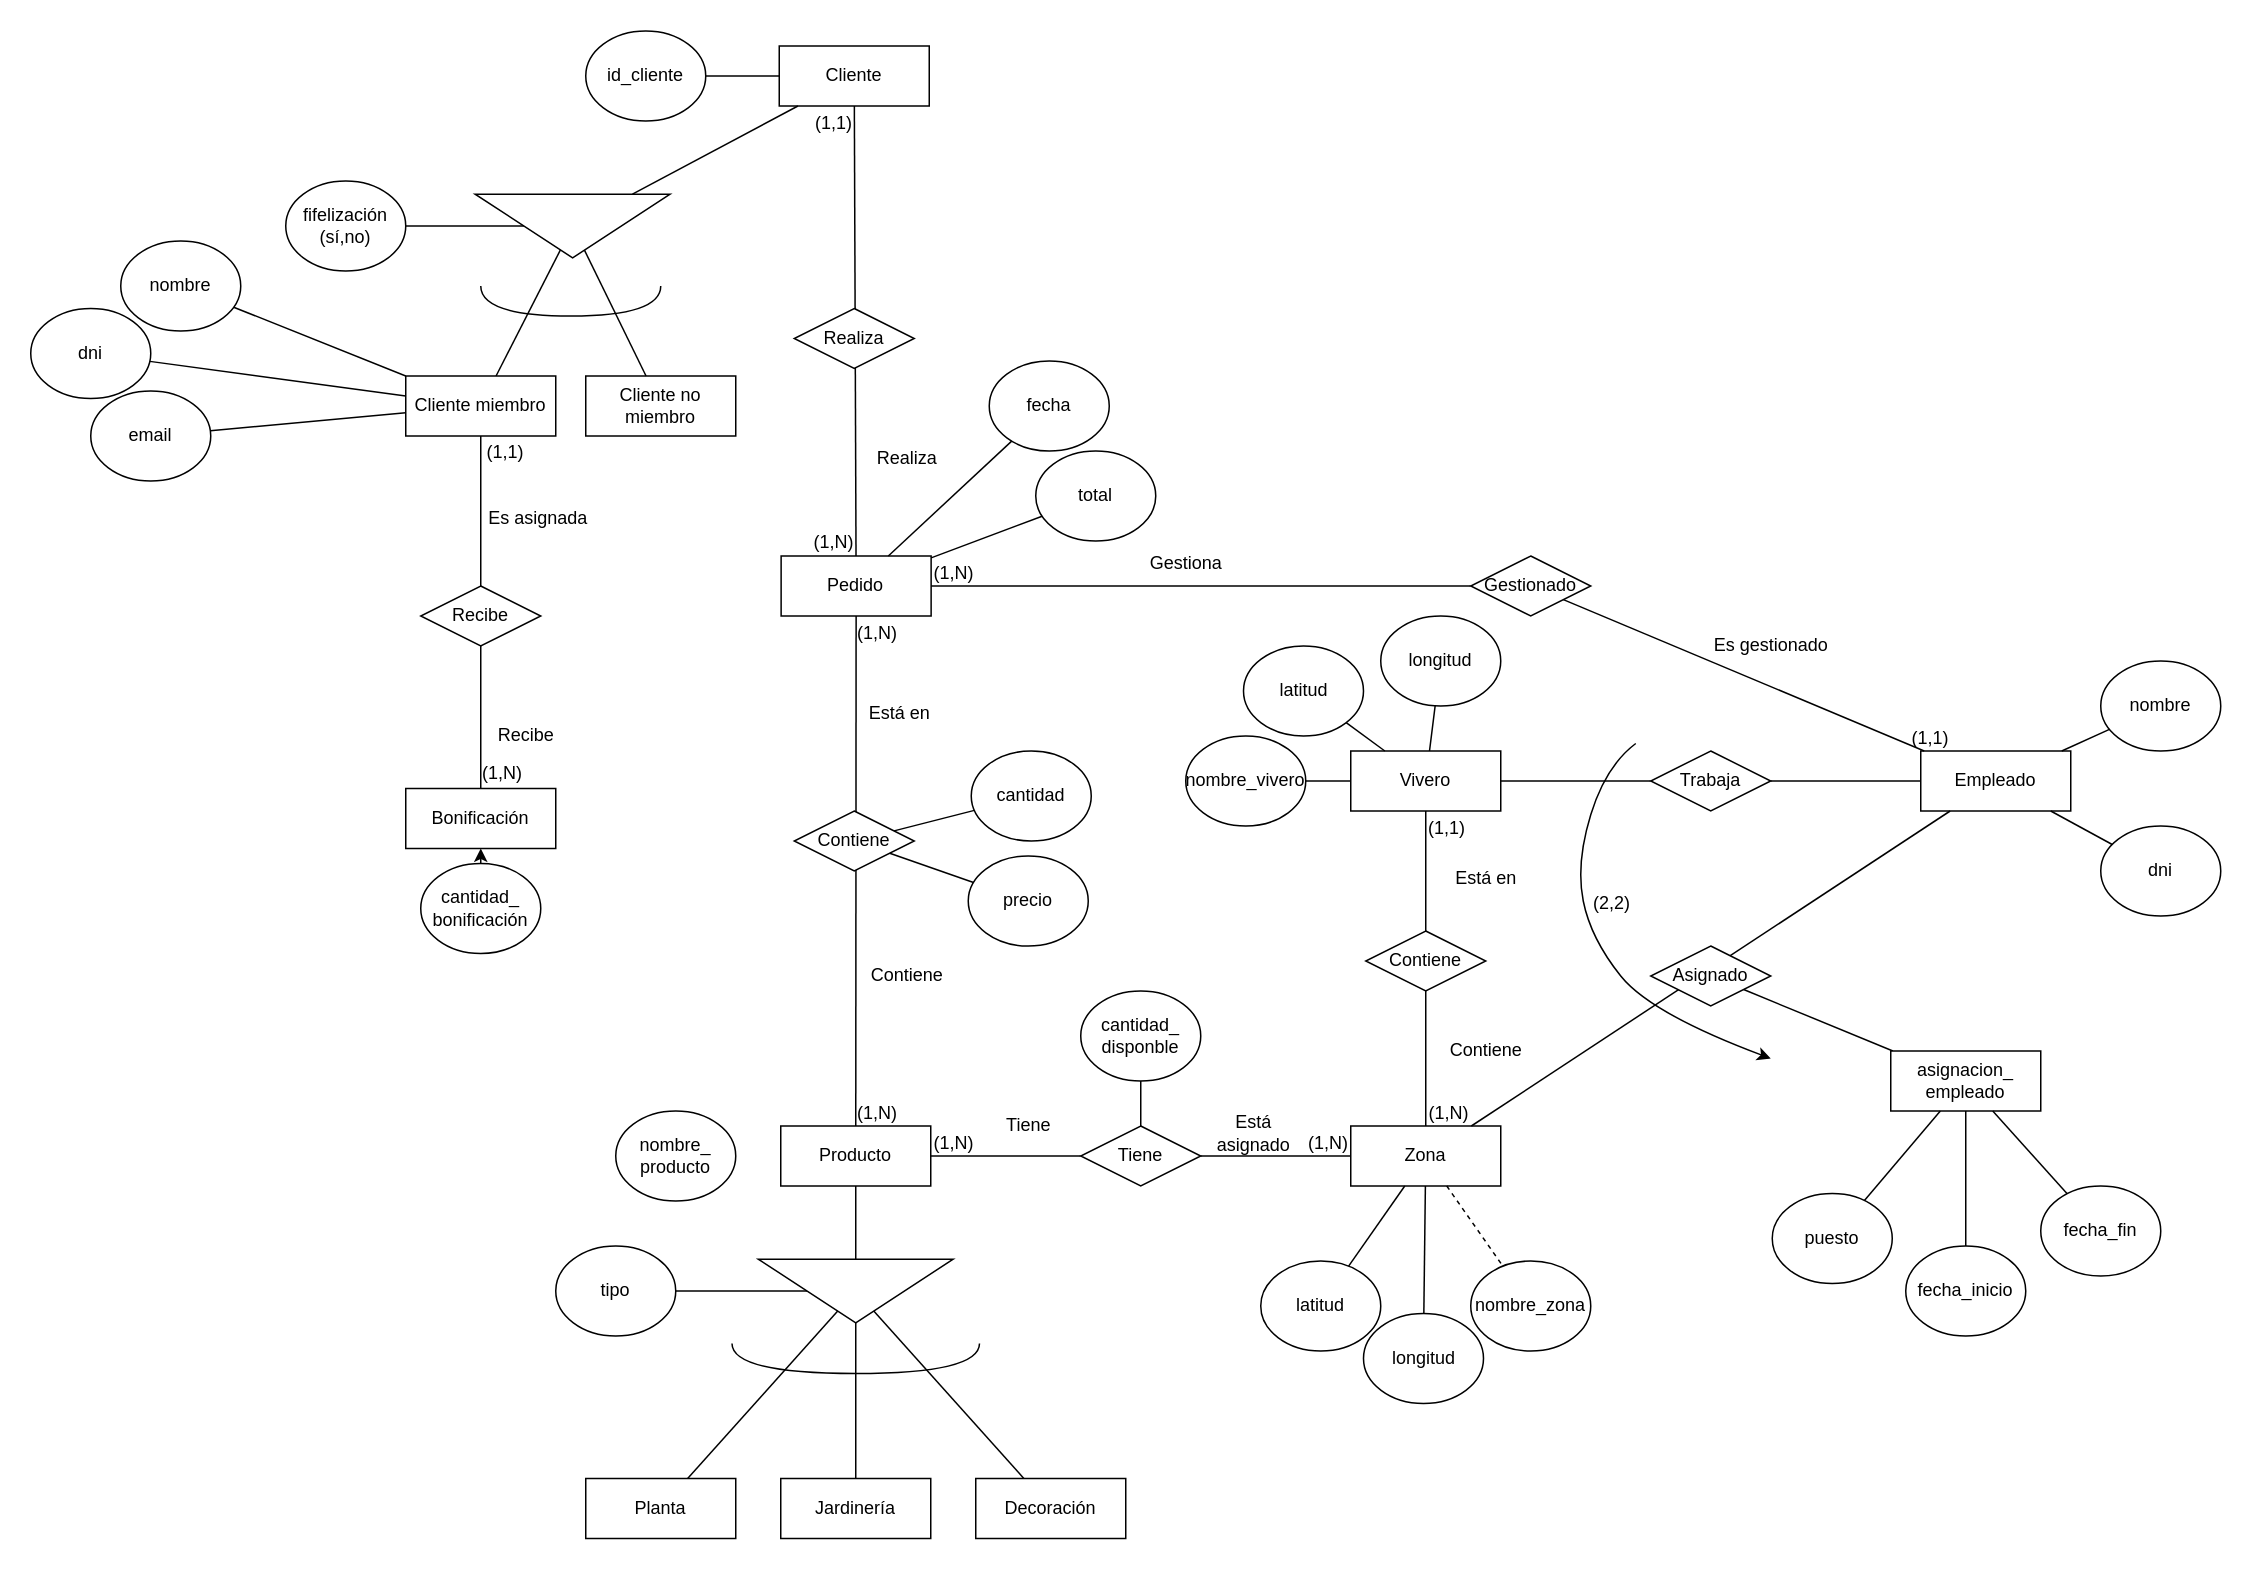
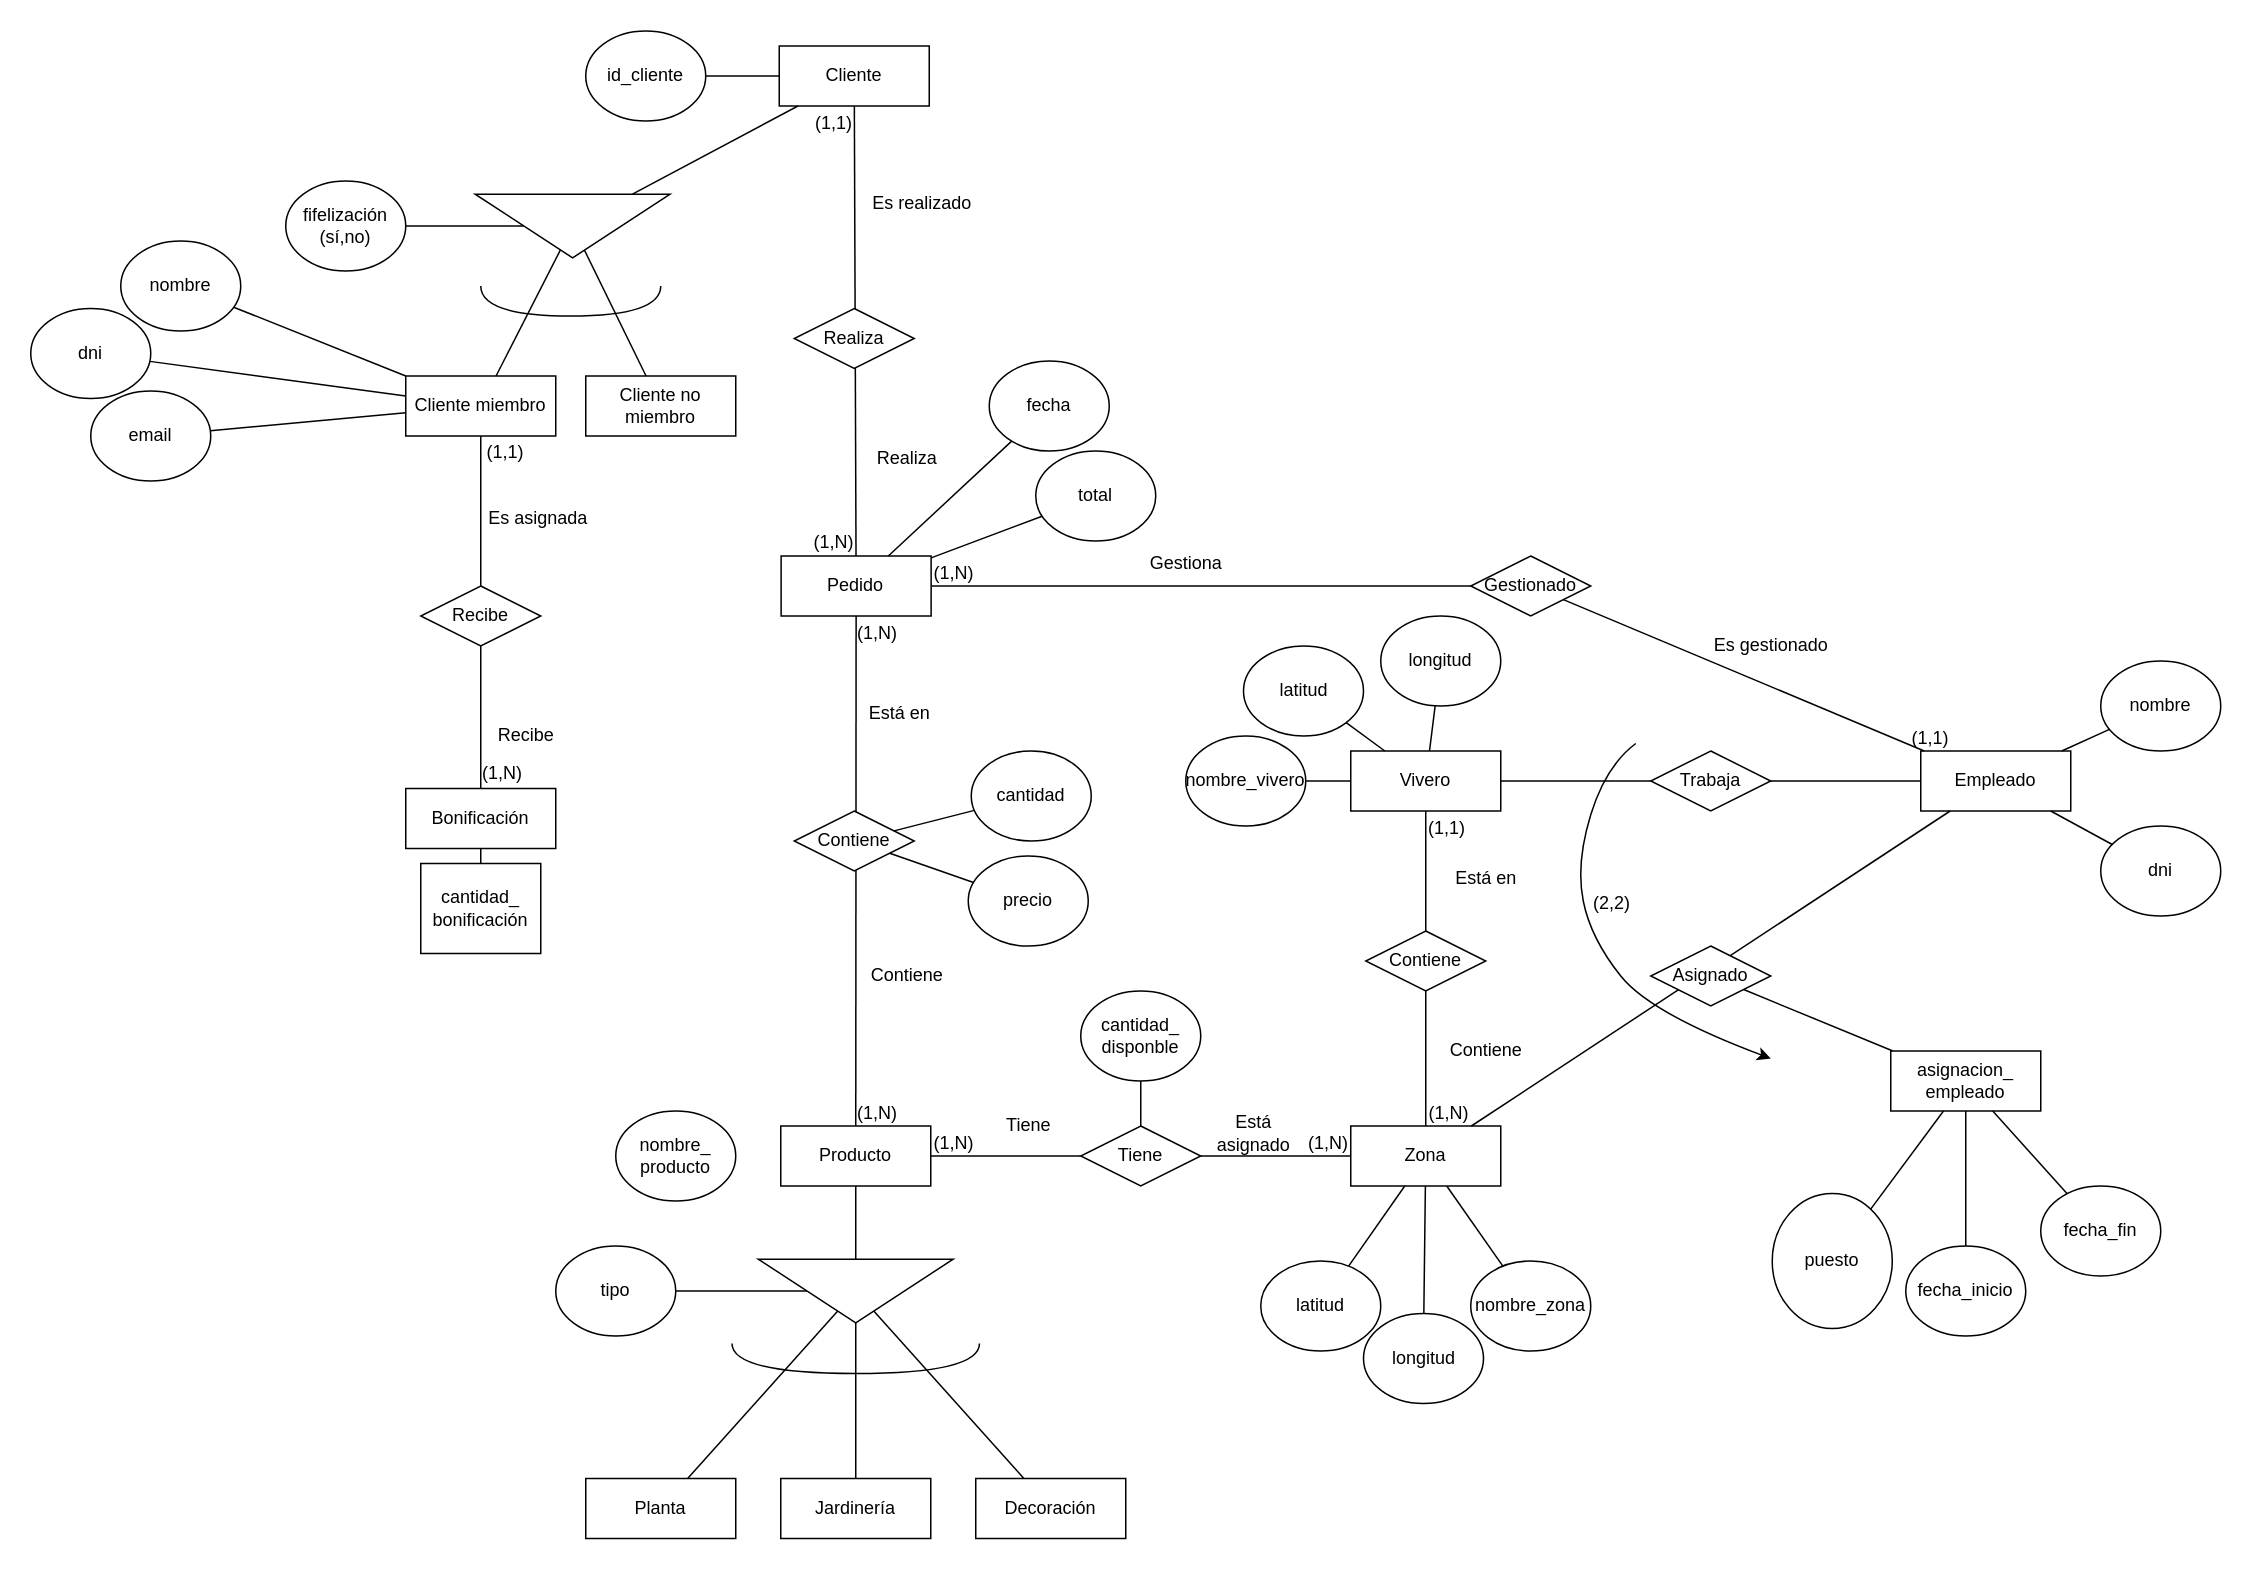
node "Es realizado": added
edge "cantidad_ bonificación" -> "Bonificación": arrowhead classic -> none
node "cantidad_ bonificación": shape ellipse -> rectangle
edge "Zona" -- "nombre_zona": style dashed -> solid
node "puesto": size 120x90 -> 120x135
